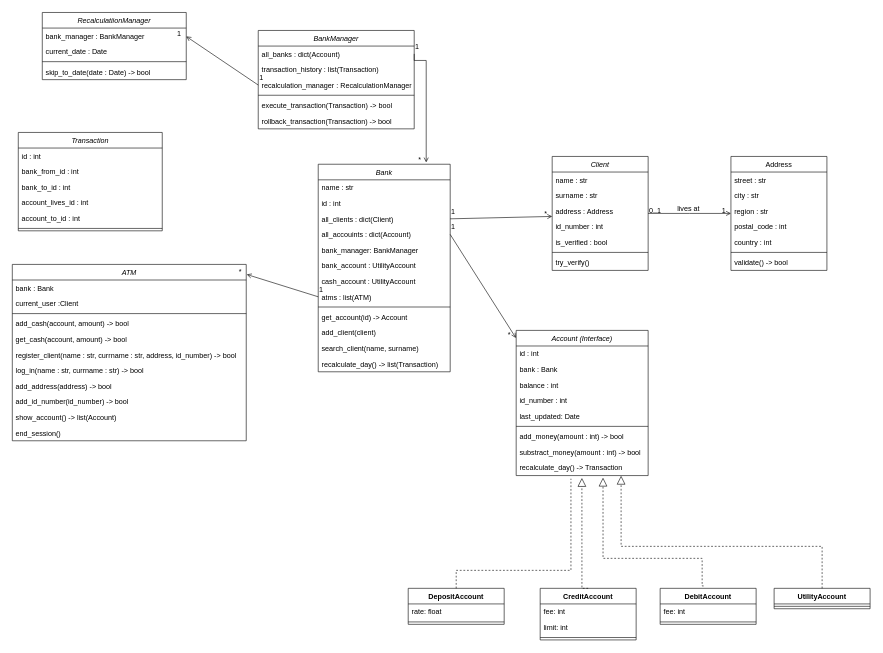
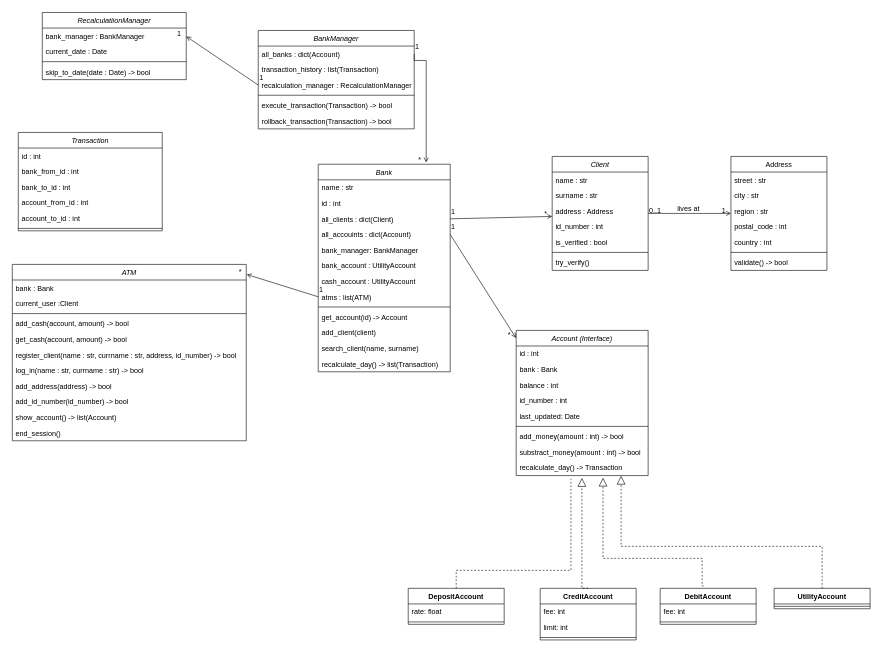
node "account_lives_id : int": label "account_lives_id : int" -> "account_from_id : int"
